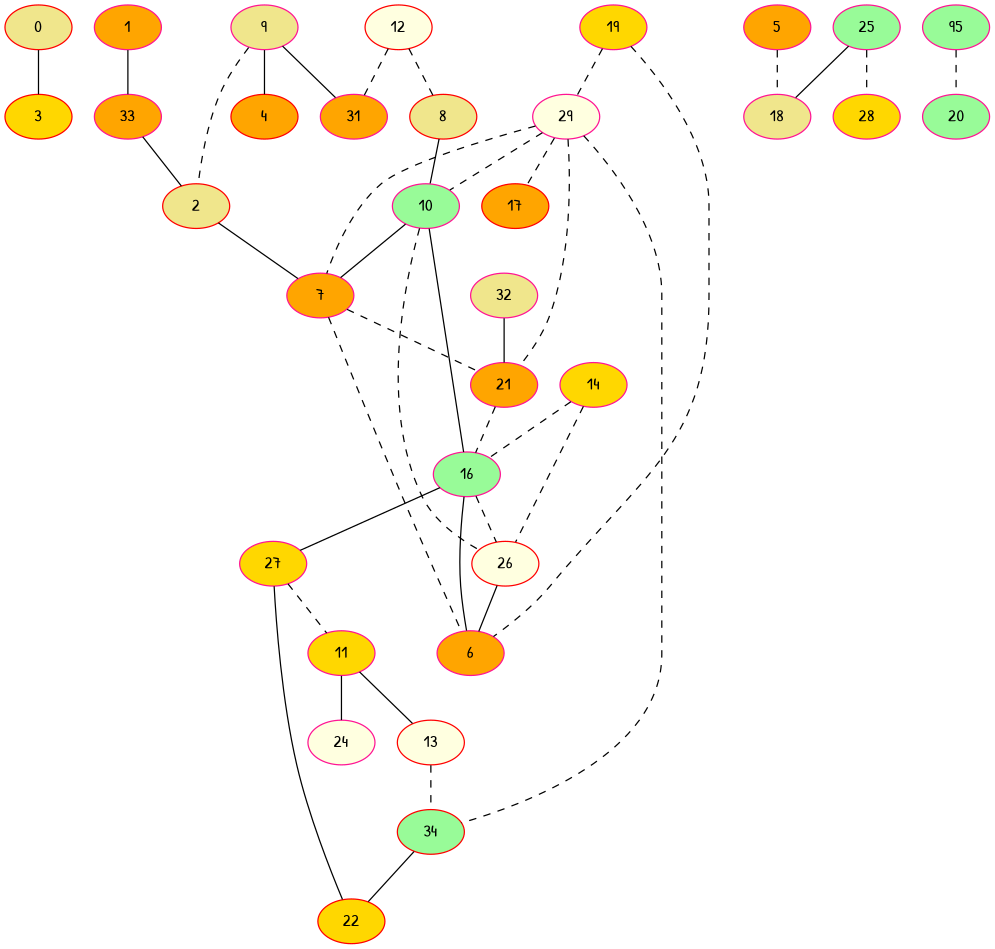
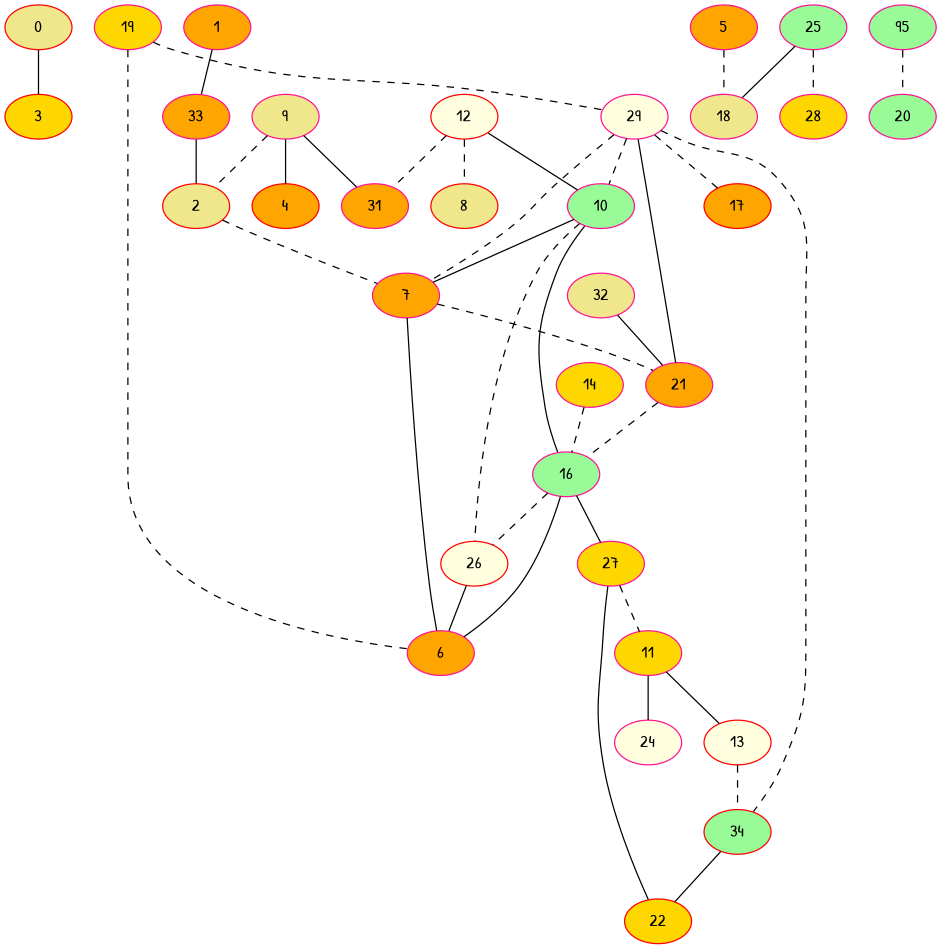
edge "8" -- "10": now "12" -- "10"
edge "2" -- "7": style solid -> dashed
edge "29" -- "21": style dashed -> solid
edge "14" -- "26": removed
edge "7" -- "6": style dashed -> solid
